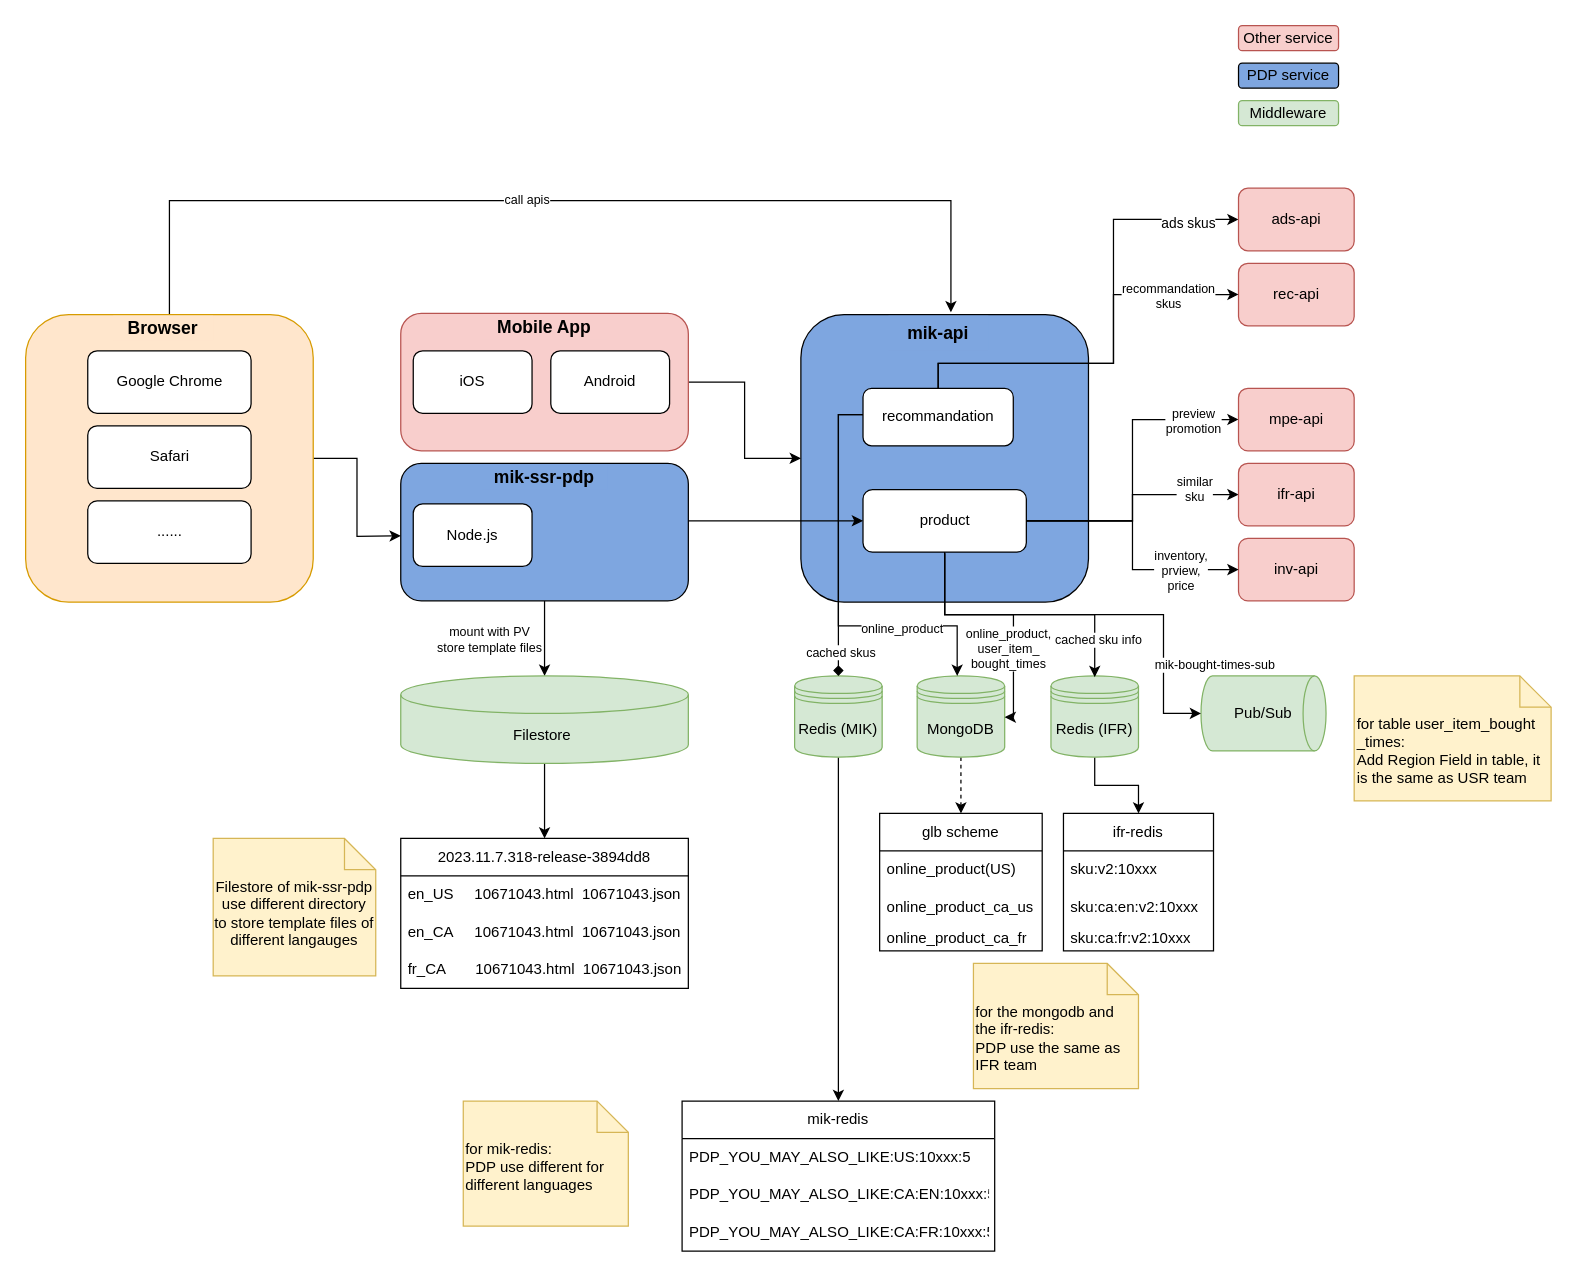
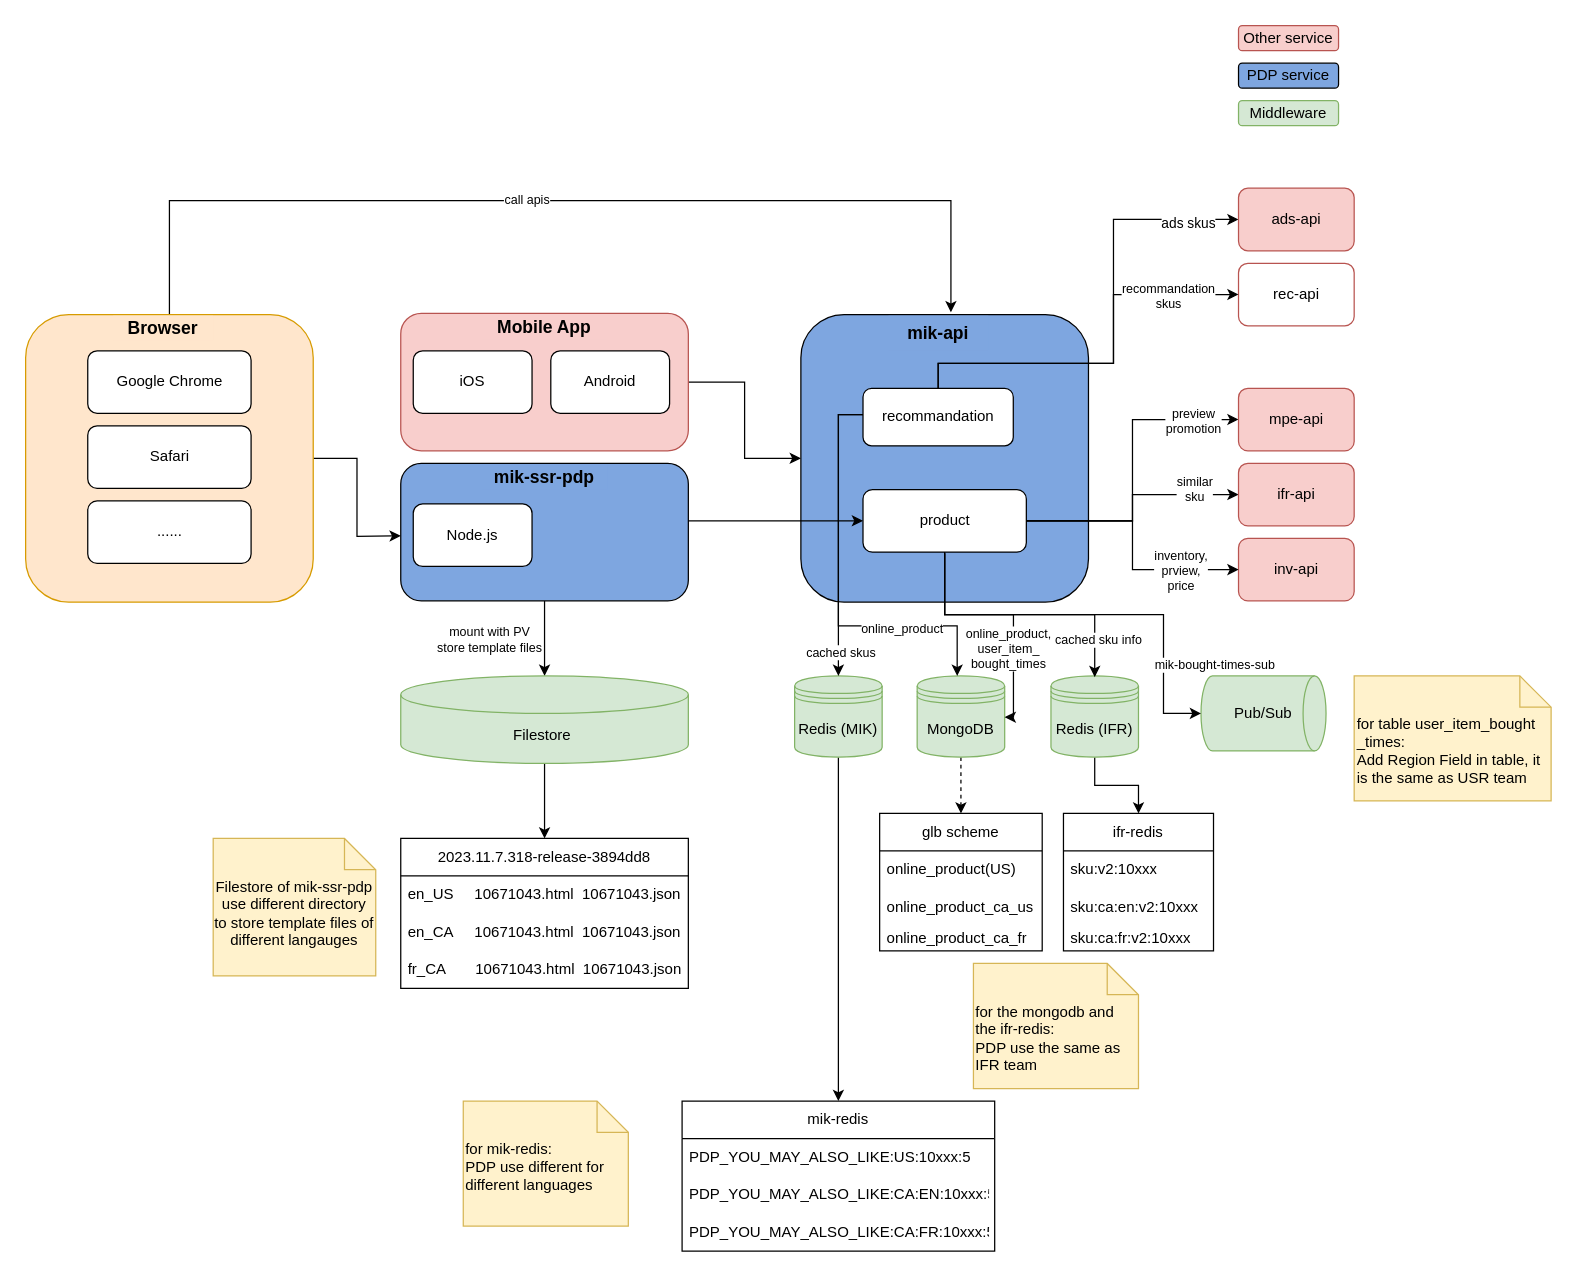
node "rec-api": fillcolor #f8cecc -> #ffffff
edge "recommandation" -> "Redis (MIK)": arrowhead diamond -> classic
